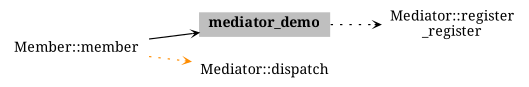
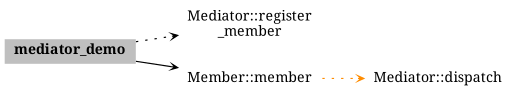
node "Mediator::register _register": label "Mediator::register _register" -> "Mediator::register _member"
edge "Member::member" -> "mediator_demo": reversed
